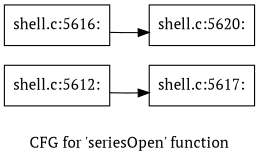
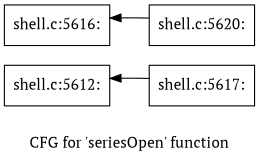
edge "shell.c:5616:" -> "shell.c:5620:": reversed
edge "shell.c:5612:" -> "shell.c:5617:": reversed
